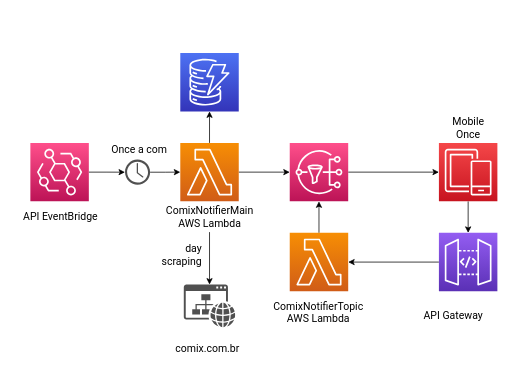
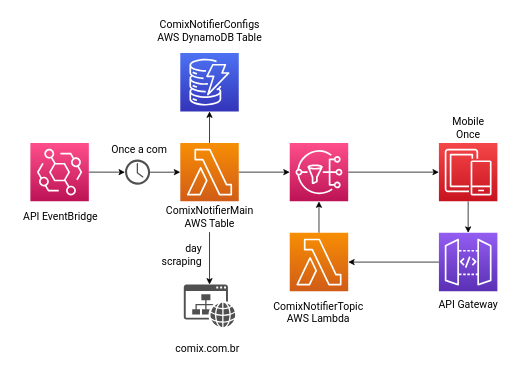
node "ComixNotifierConfigs AWS DynamoDB Table": added
node "ComixNotifierMain AWS Lambda": label "ComixNotifierMain AWS Lambda" -> "ComixNotifierMain AWS Table"
node "API Gateway": moved (453, 316) -> (468, 305)
